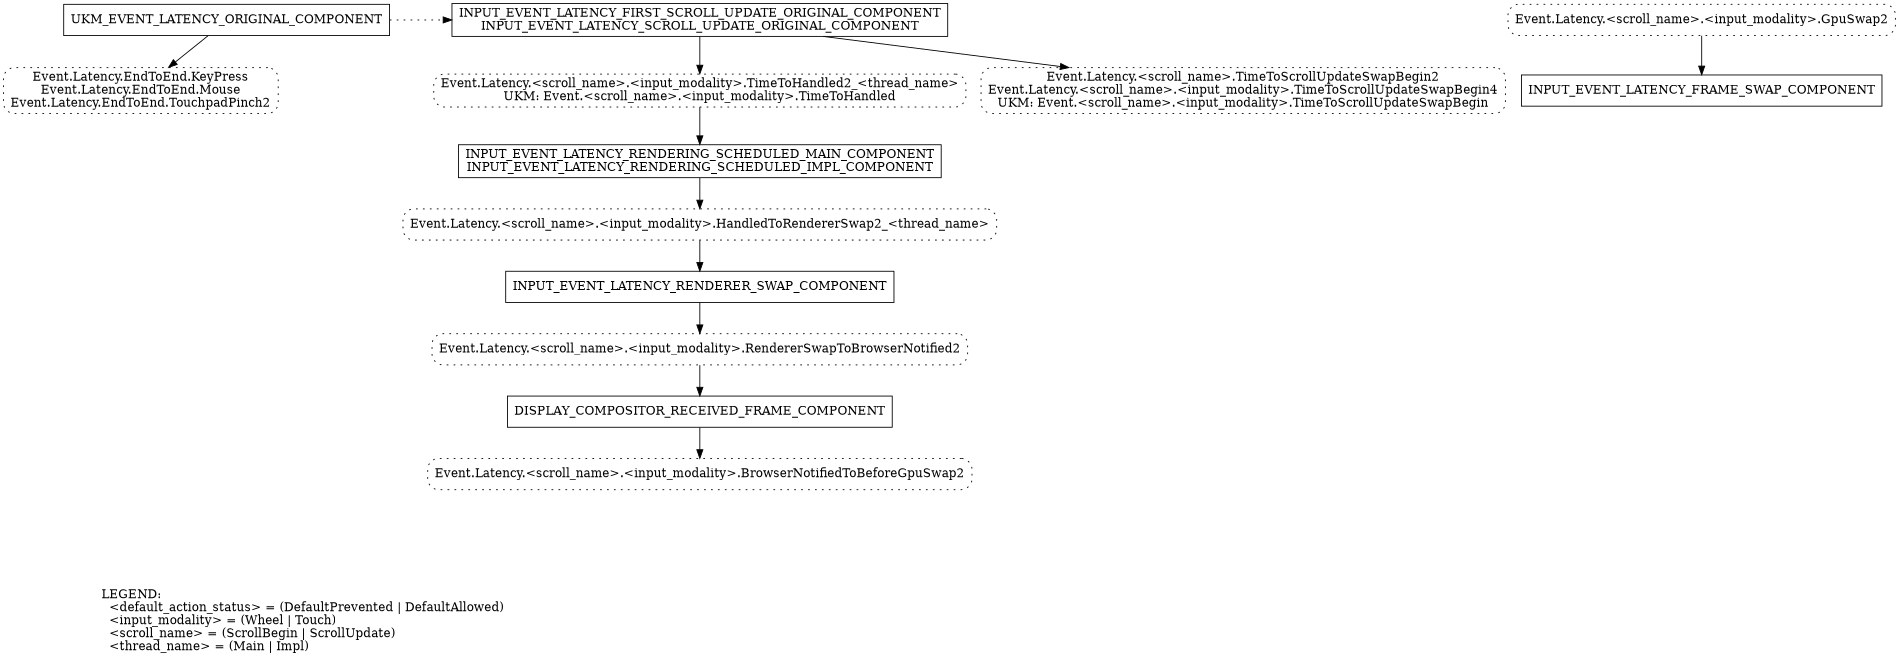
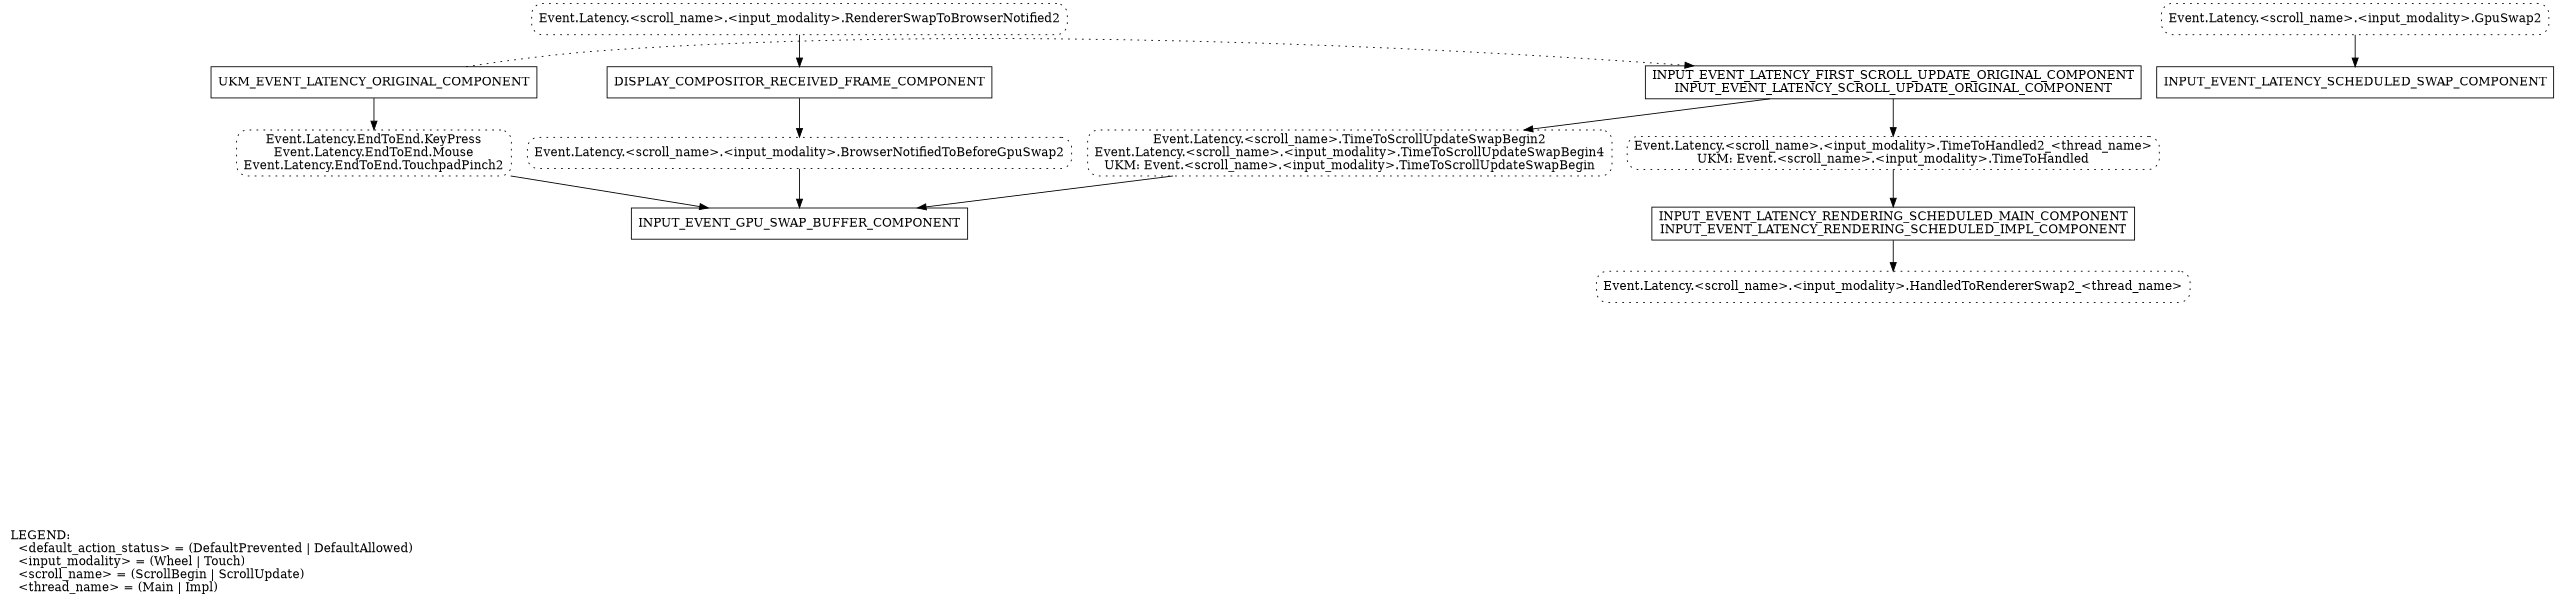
node "INPUT_EVENT_LATENCY_FRAME_SWAP_COMPONENT": label "INPUT_EVENT_LATENCY_FRAME_SWAP_COMPONENT" -> "INPUT_EVENT_LATENCY_SCHEDULED_SWAP_COMPONENT"
node "INPUT_EVENT_GPU_SWAP_BUFFER_COMPONENT": added
node "INPUT_EVENT_LATENCY_RENDERER_SWAP_COMPONENT": removed
